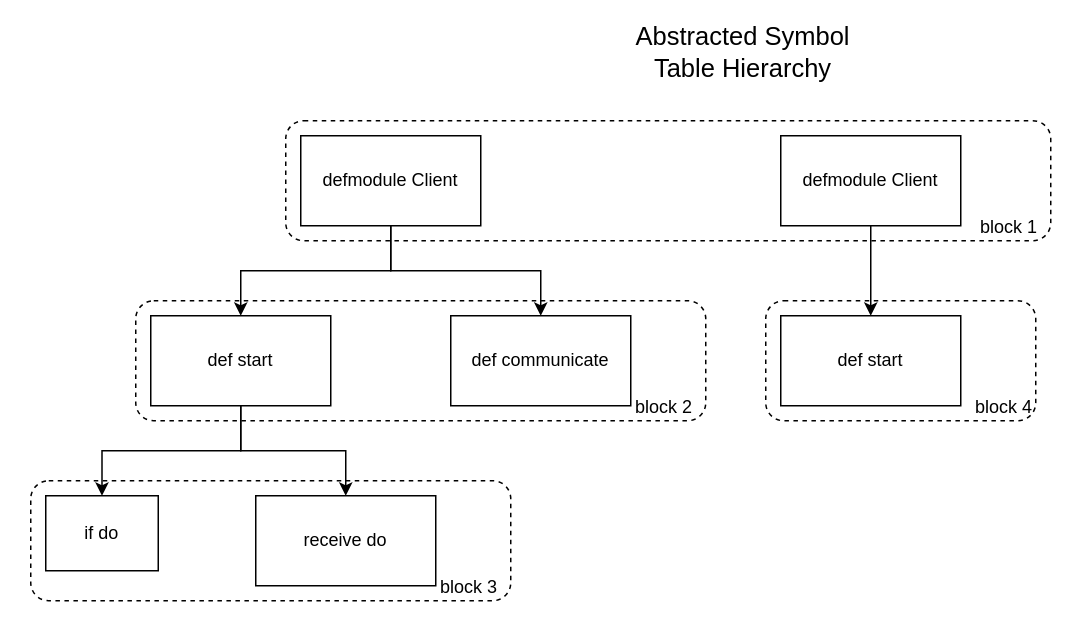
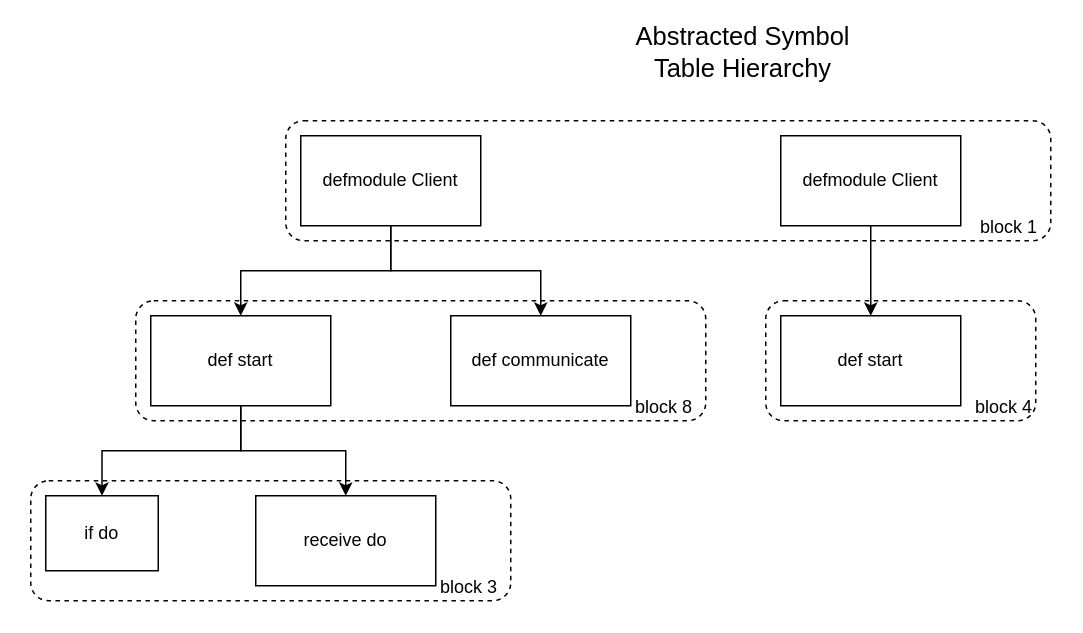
node "block 2": label "block 2" -> "block 8"
